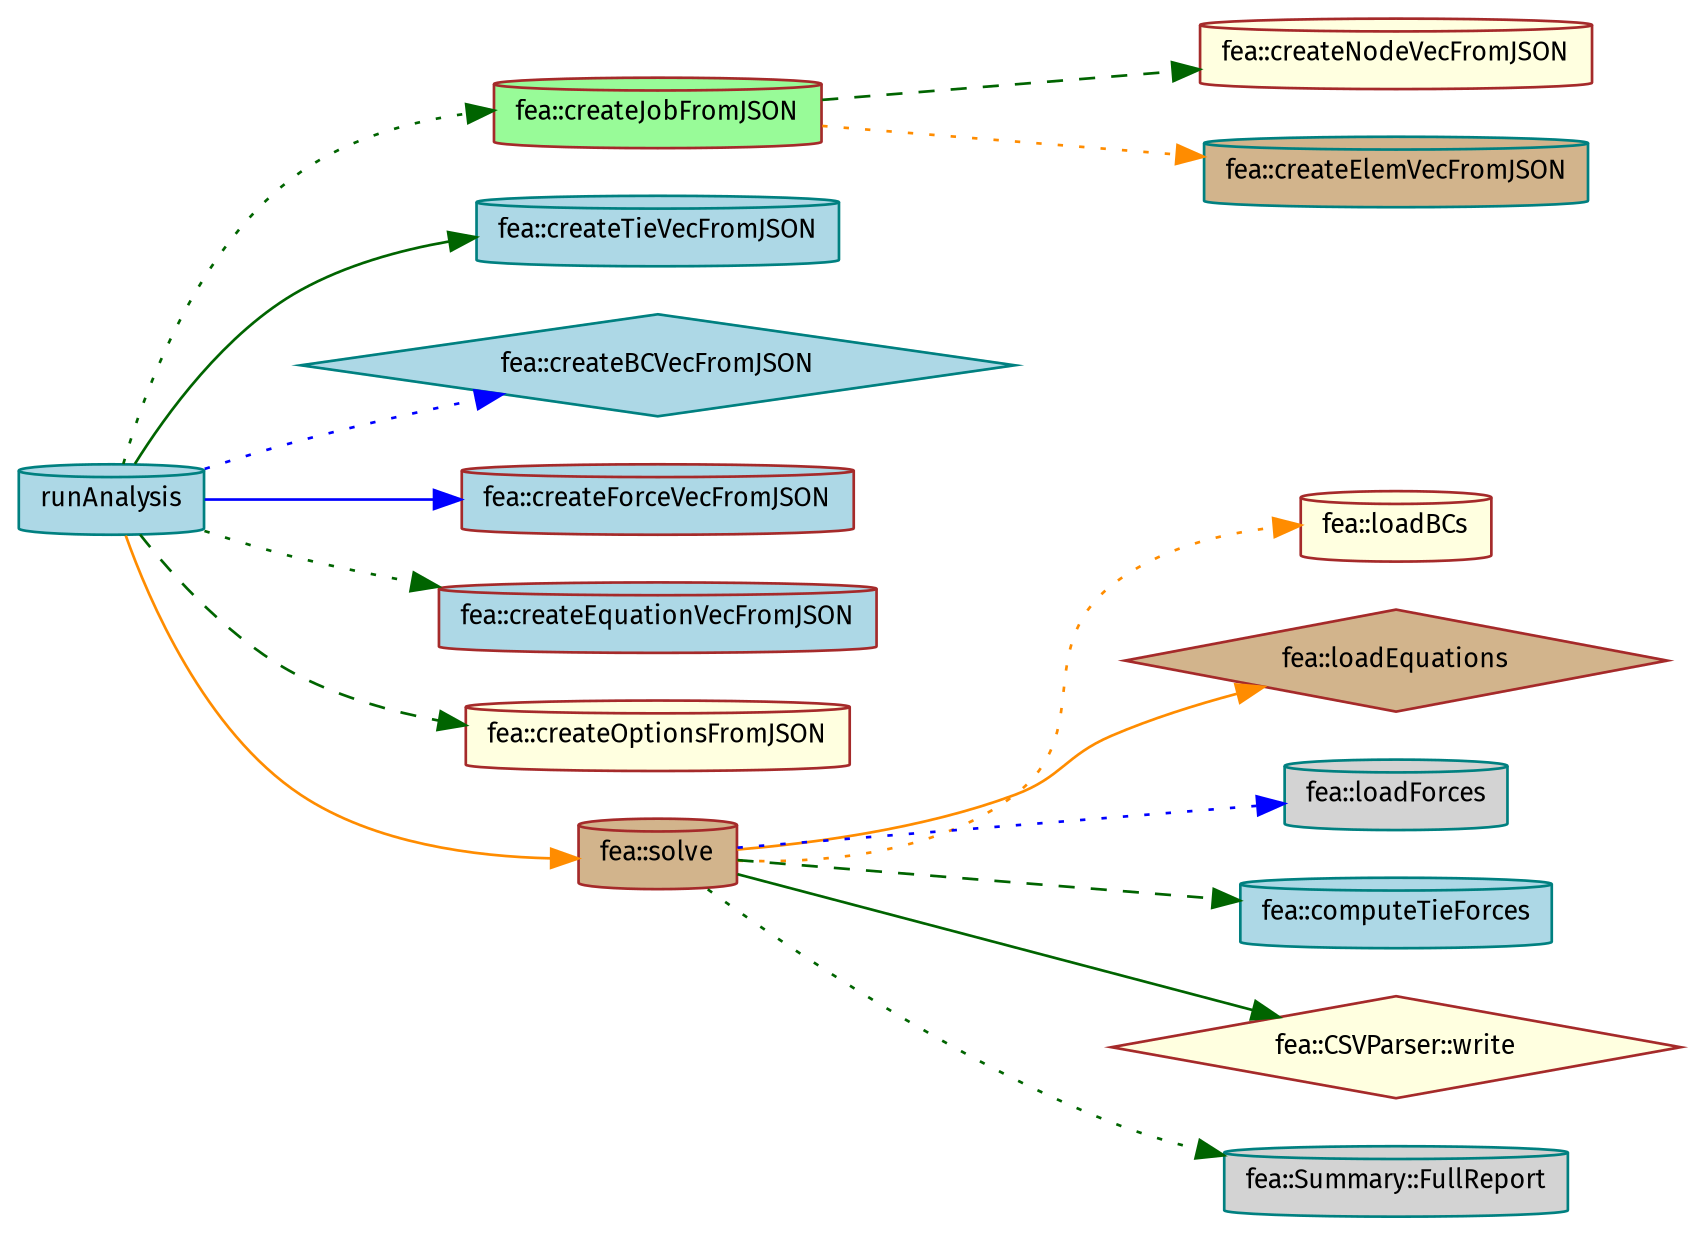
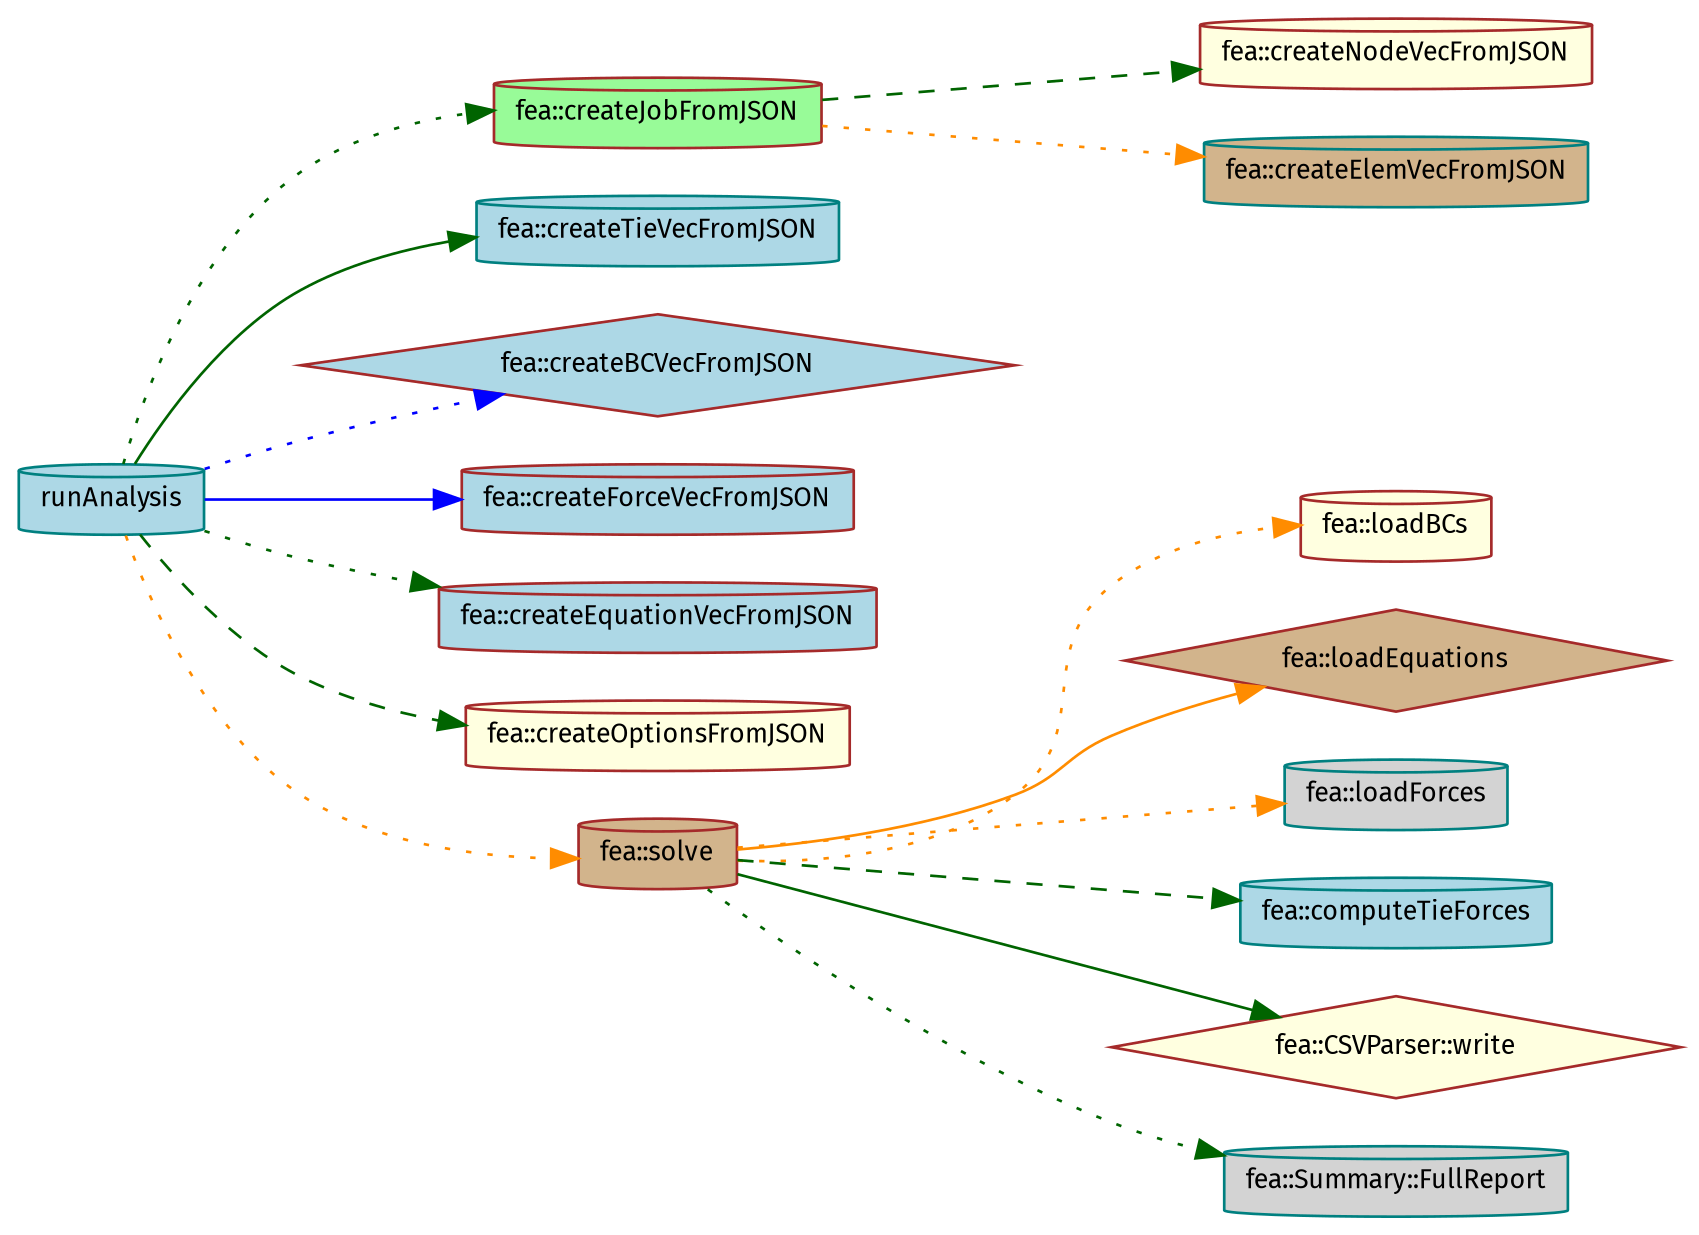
node "fea::createBCVecFromJSON": color teal -> brown
edge "runAnalysis" -> "fea::solve": style solid -> dotted
edge "fea::solve" -> "fea::loadForces": color blue -> darkorange
